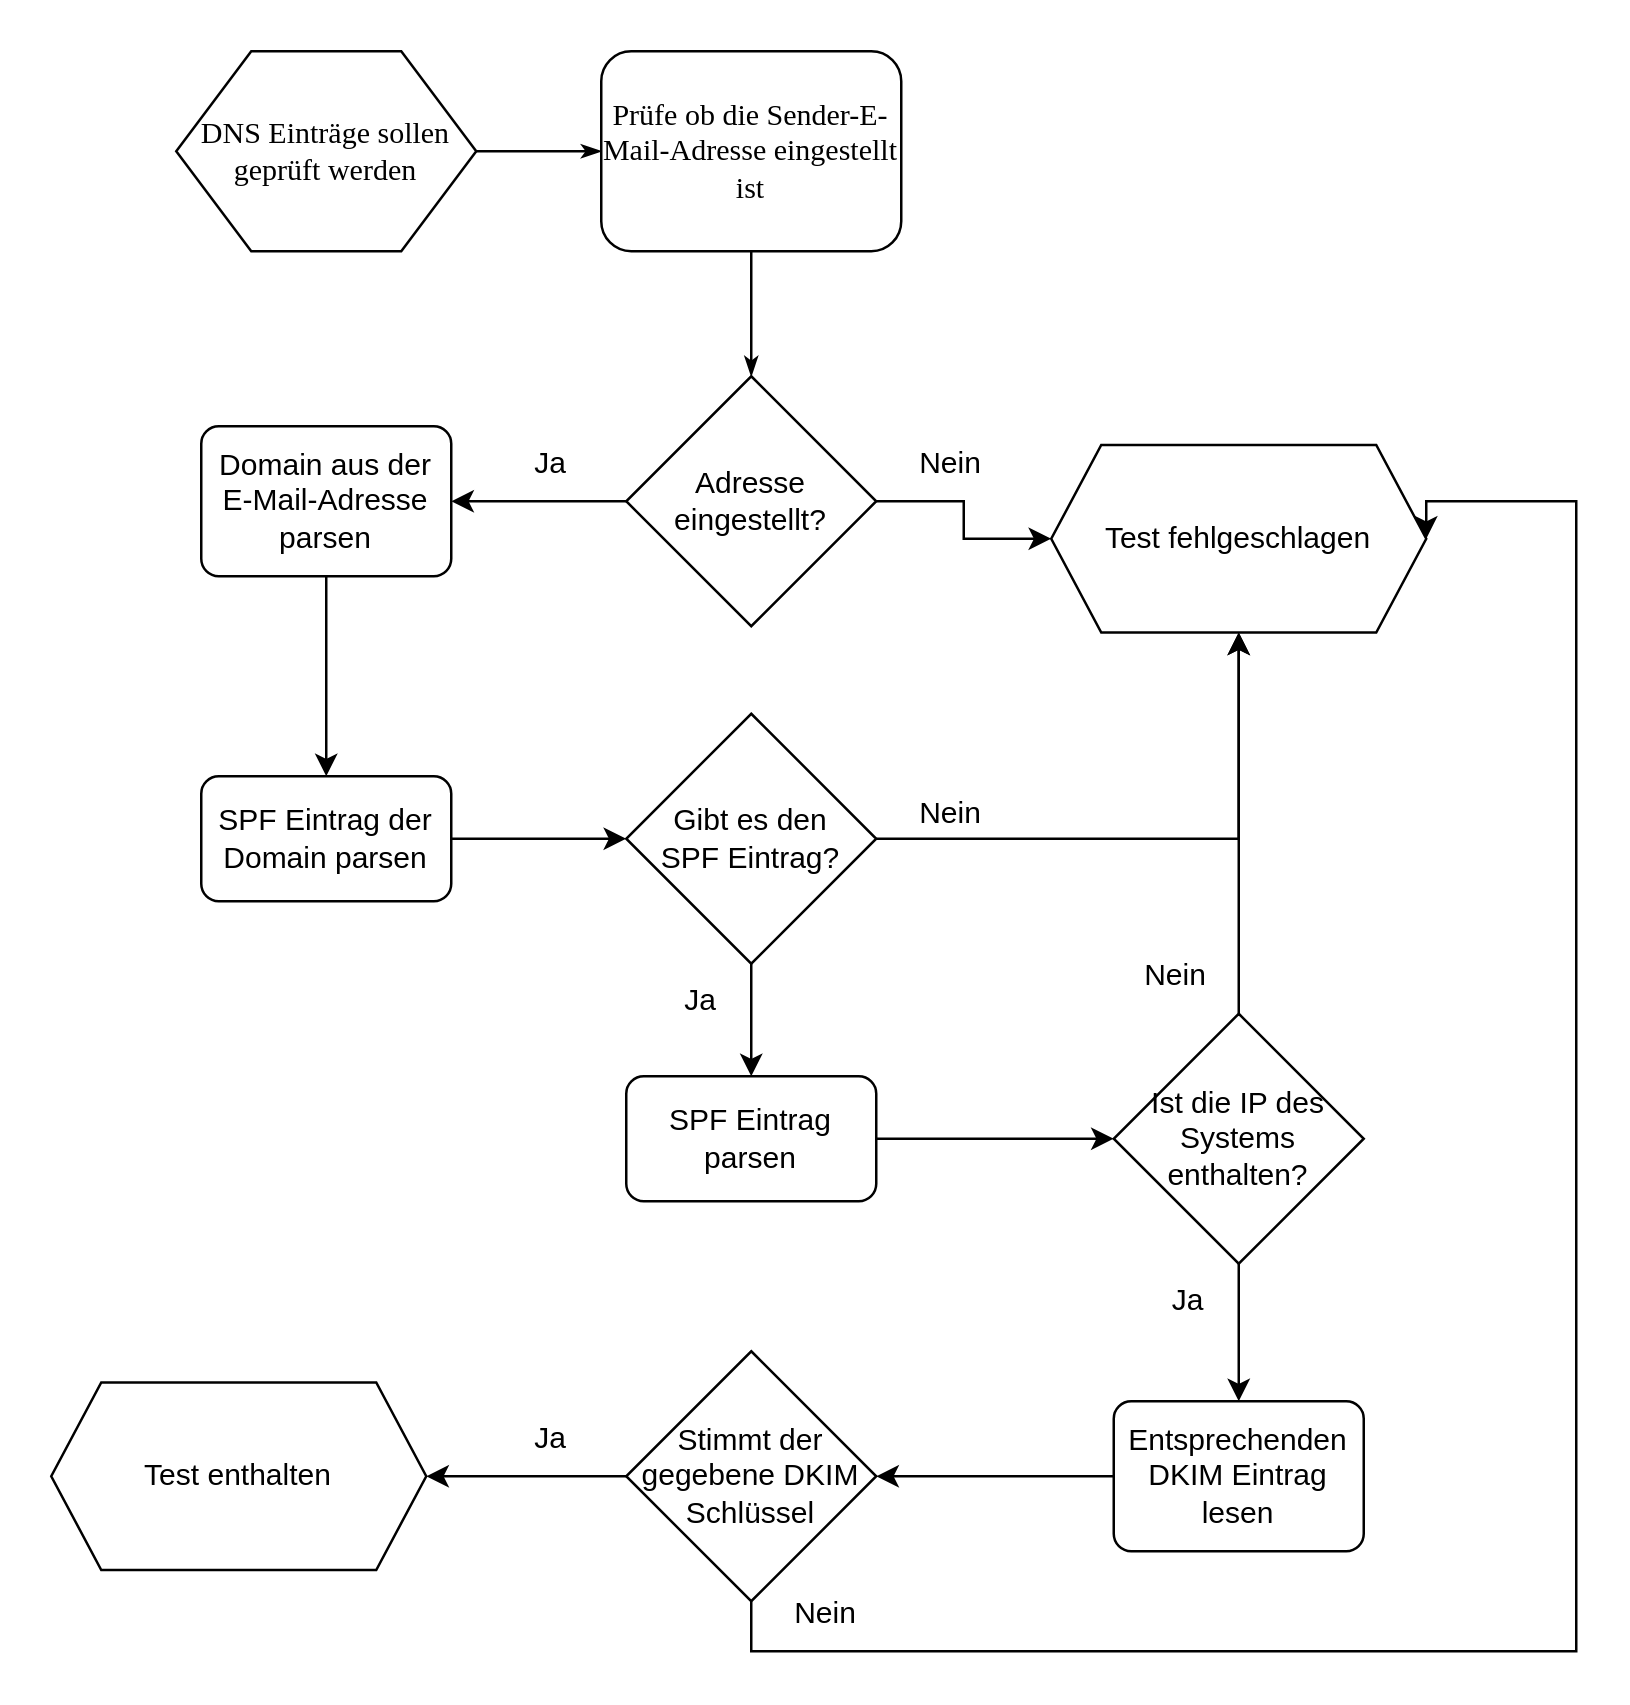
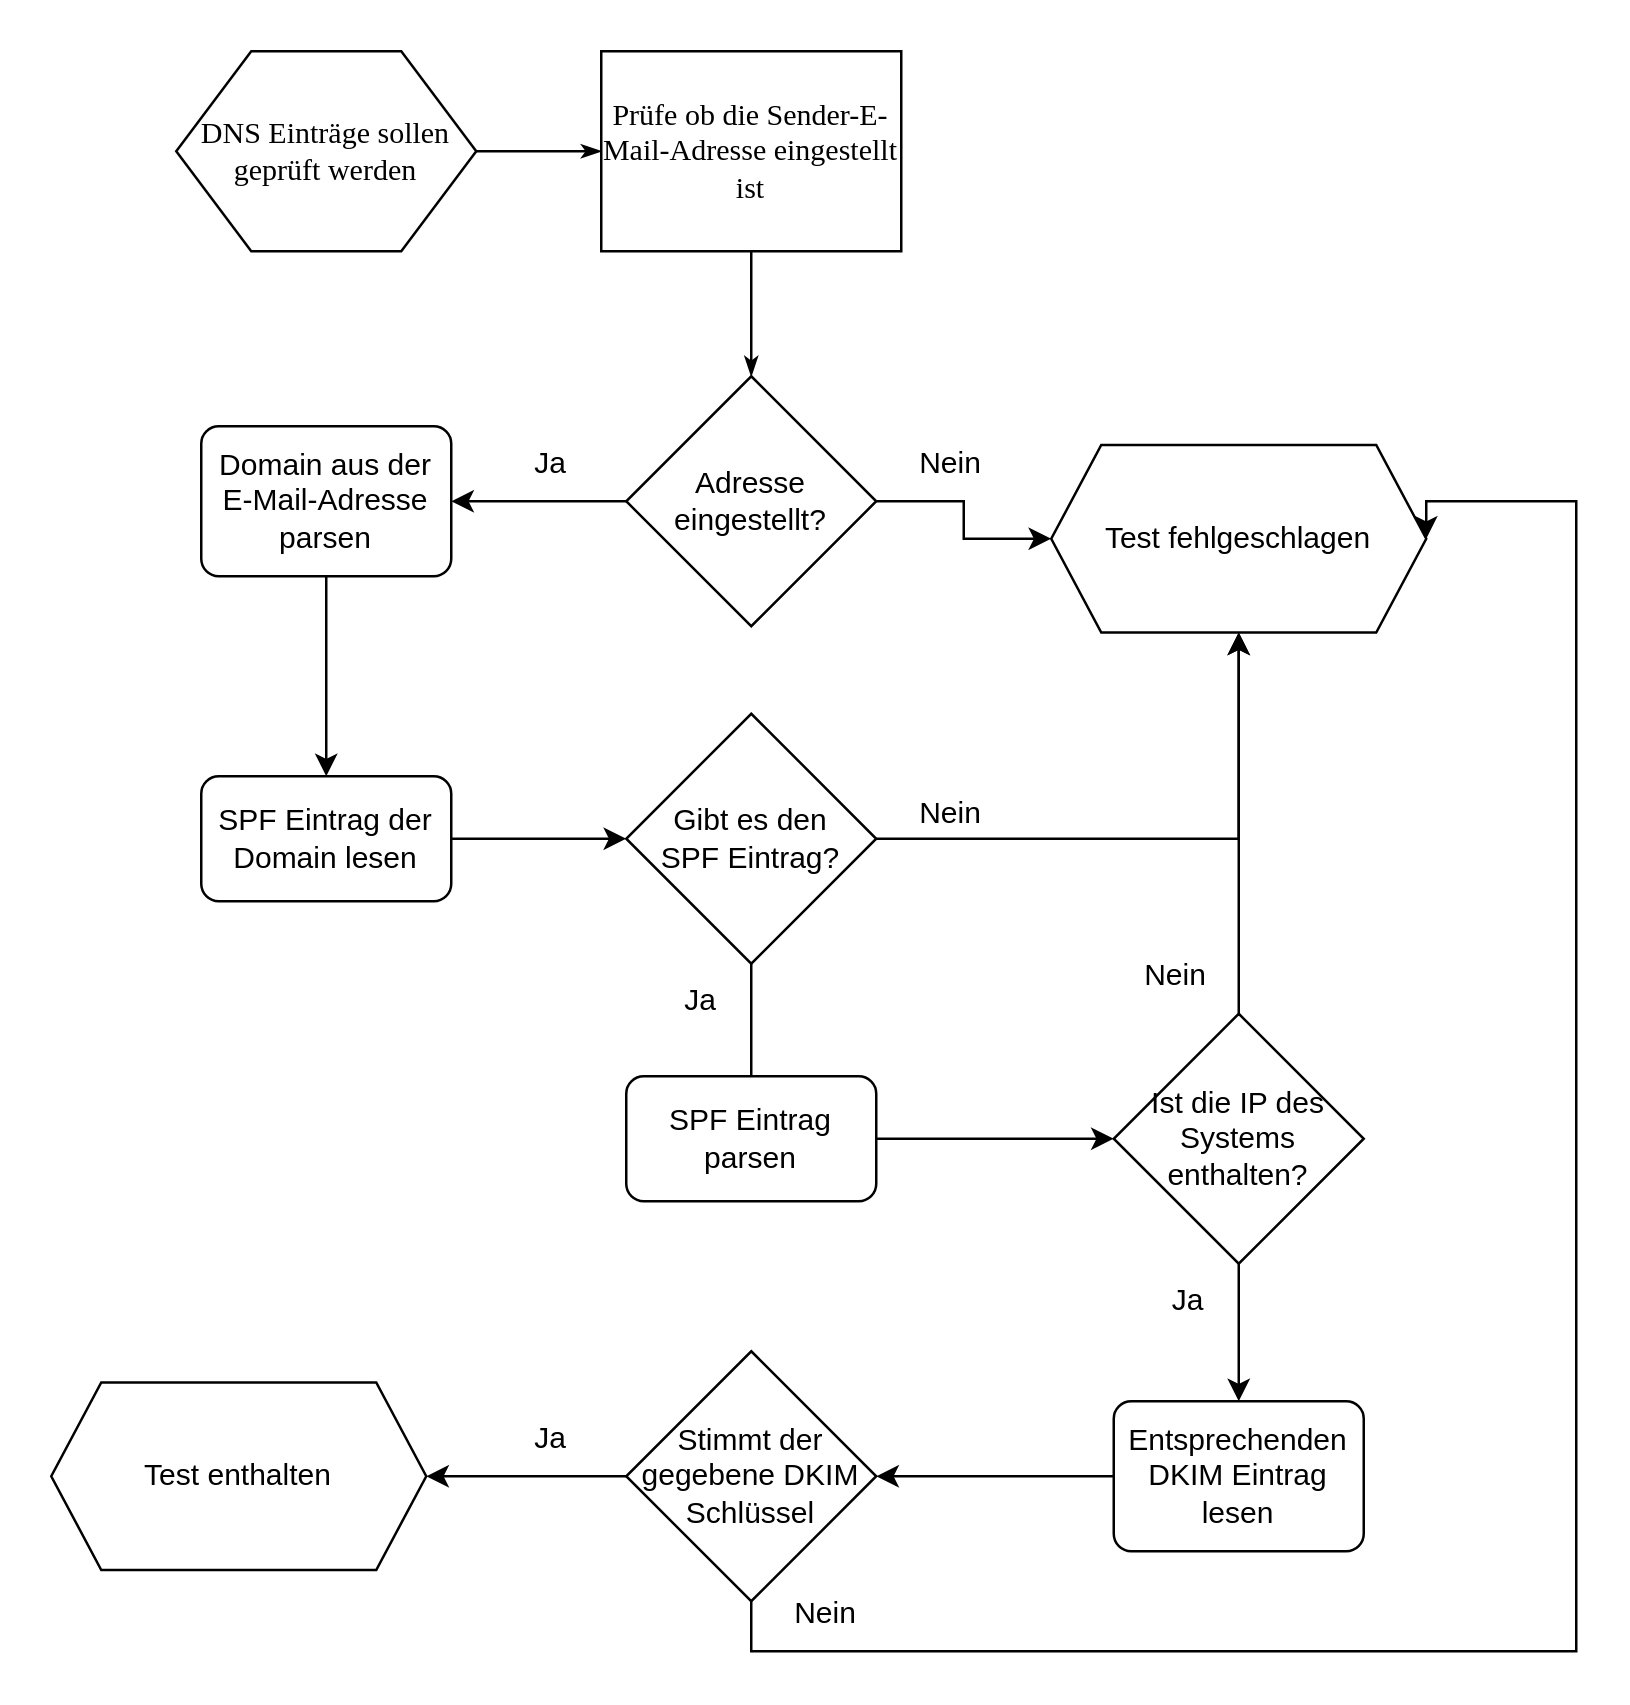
node "Prüfe ob die Sender-E-Mail-Adresse eingestellt ist": shape rounded rectangle -> rectangle
node "SPF Eintrag der Domain parsen": label "SPF Eintrag der Domain parsen" -> "SPF Eintrag der Domain lesen"
edge "Gibt es den SPF Eintrag?" -> "SPF Eintrag parsen": arrowhead classic -> none
